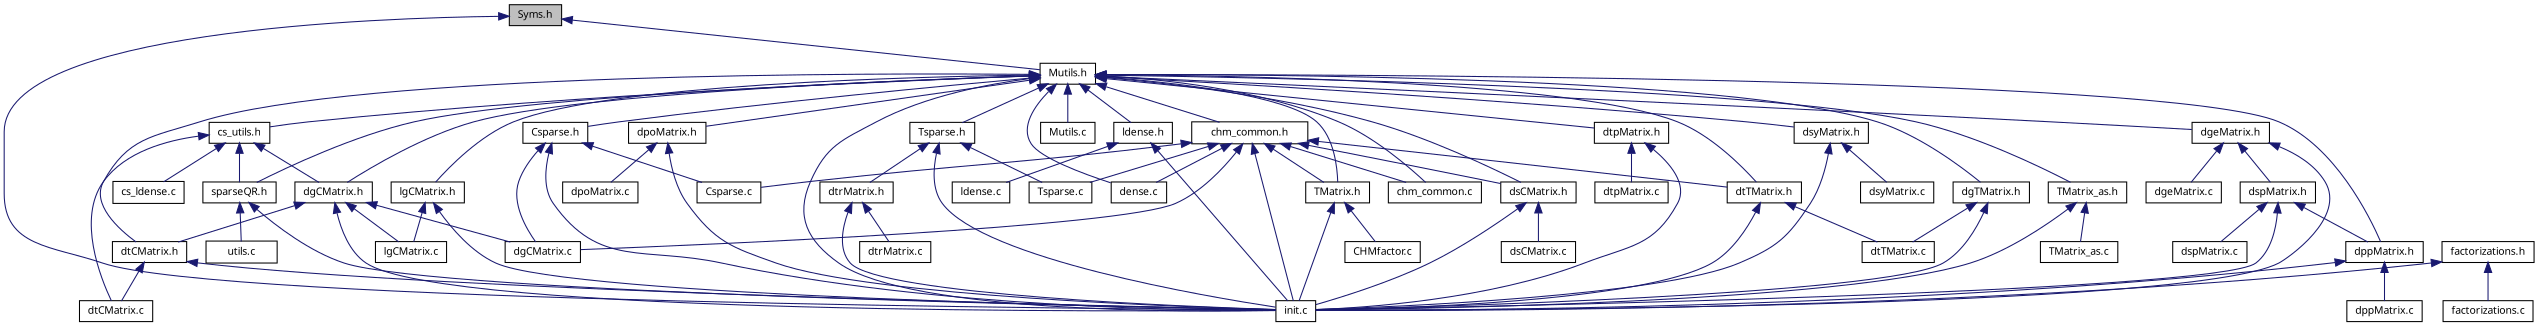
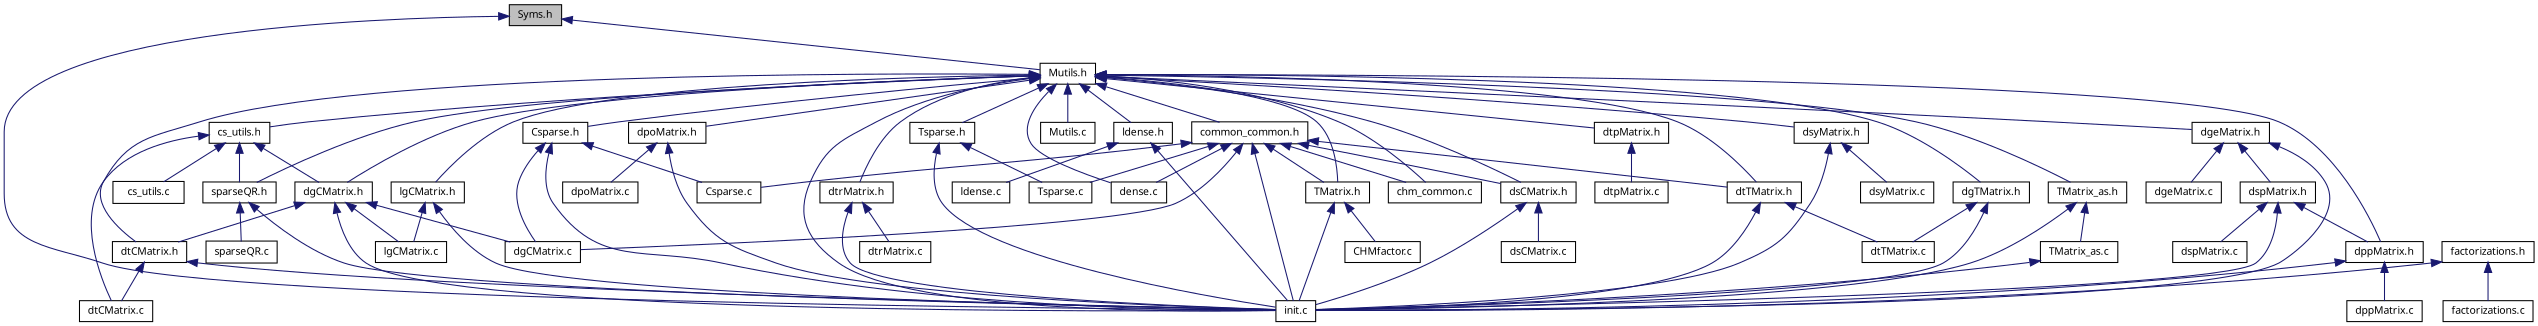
node "chm_common.h": label "chm_common.h" -> "common_common.h"
edge "dtrMatrix.h" -> "Tsparse.h": now "dtrMatrix.h" -> "Mutils.h"
node "cs_ldense.c": label "cs_ldense.c" -> "cs_utils.c"
node "utils.c": label "utils.c" -> "sparseQR.c"
edge "init.c" -> "dtpMatrix.h": now "init.c" -> "TMatrix_as.c"
